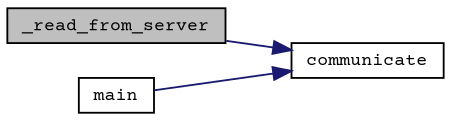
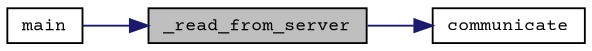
edge "main" -> "communicate": now "main" -> "_read_from_server"
